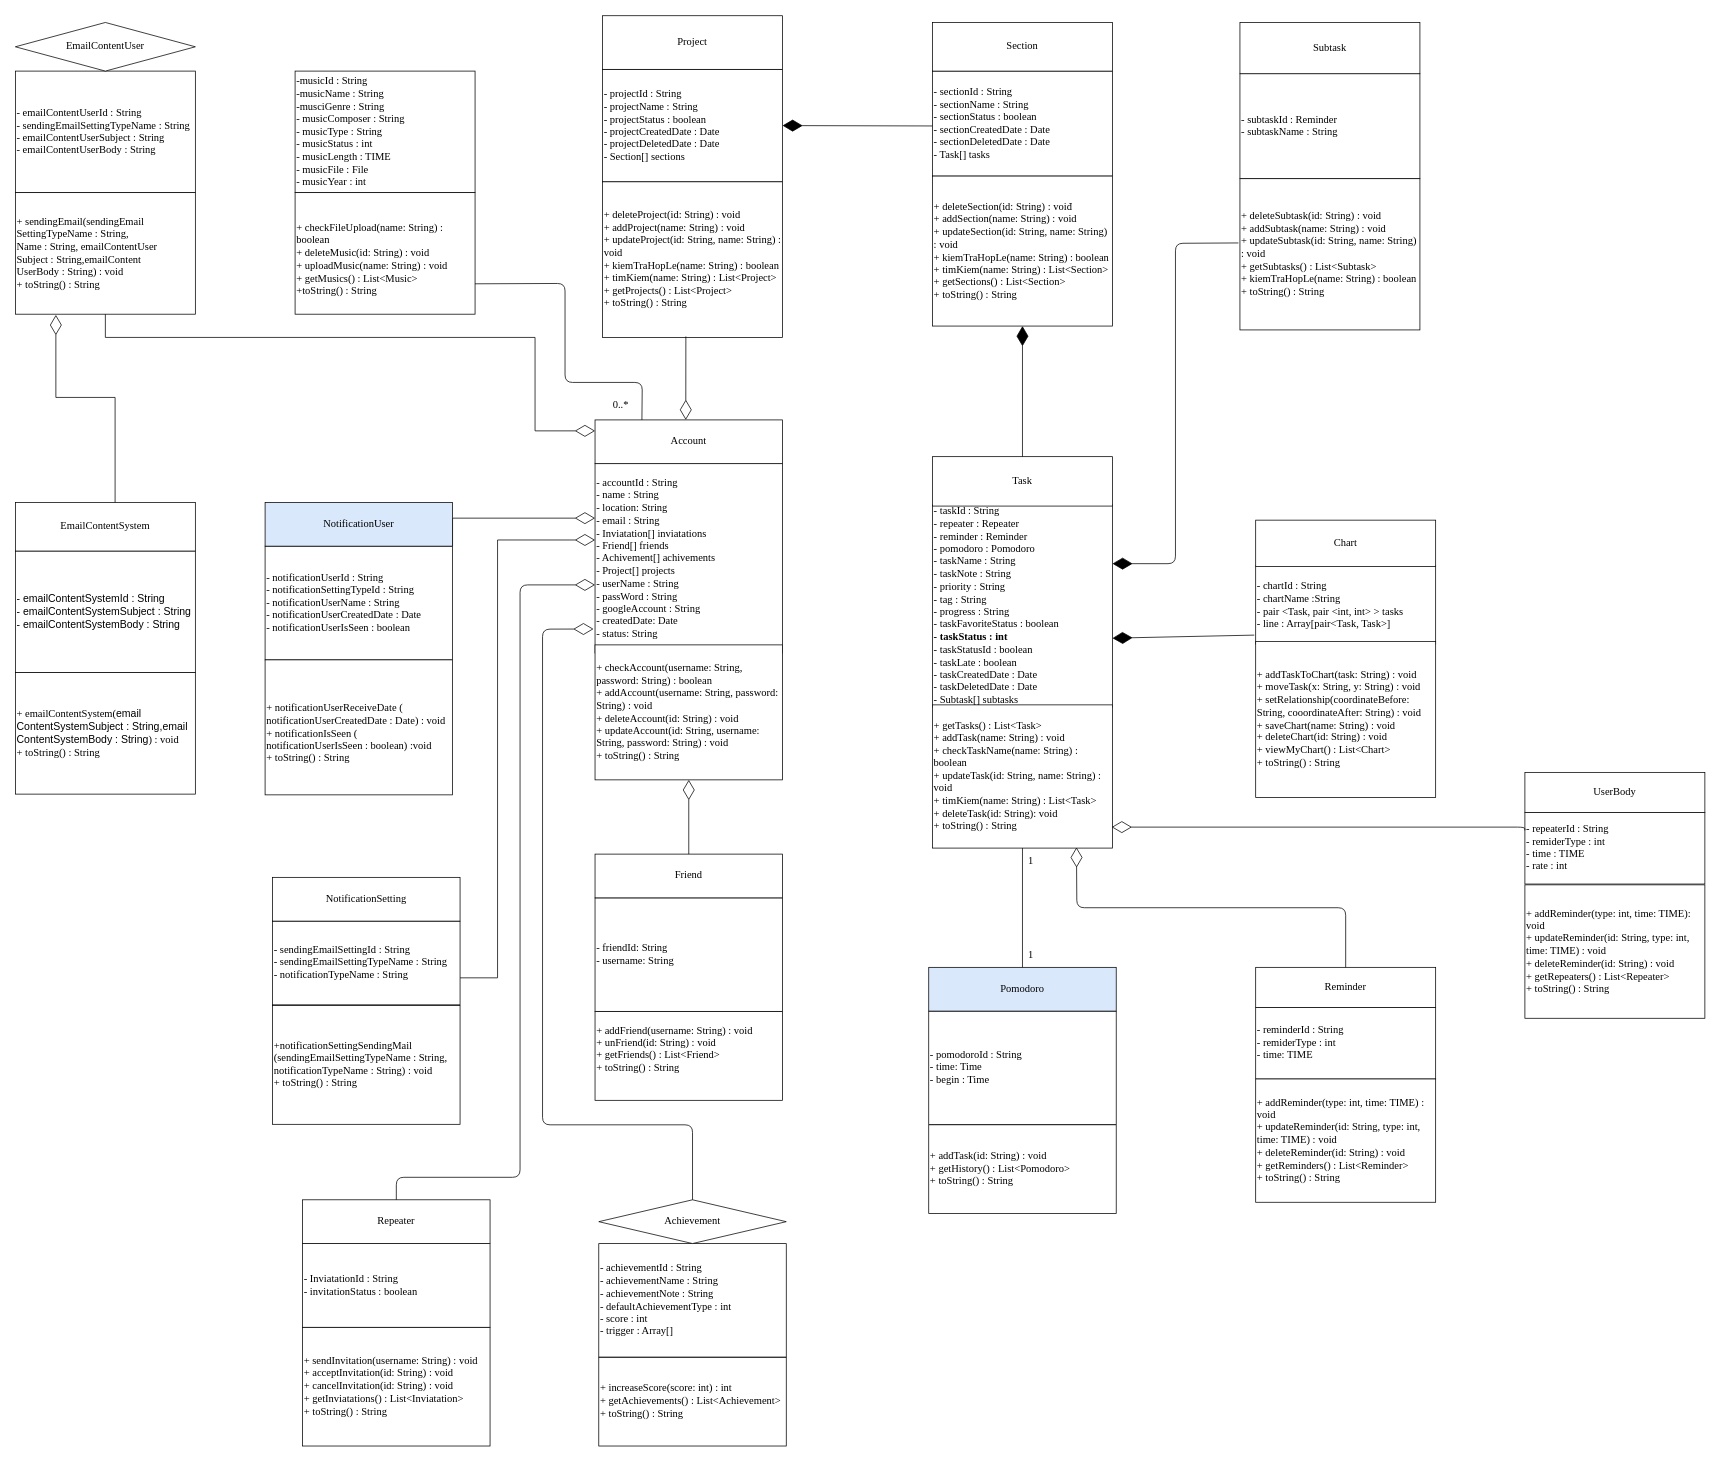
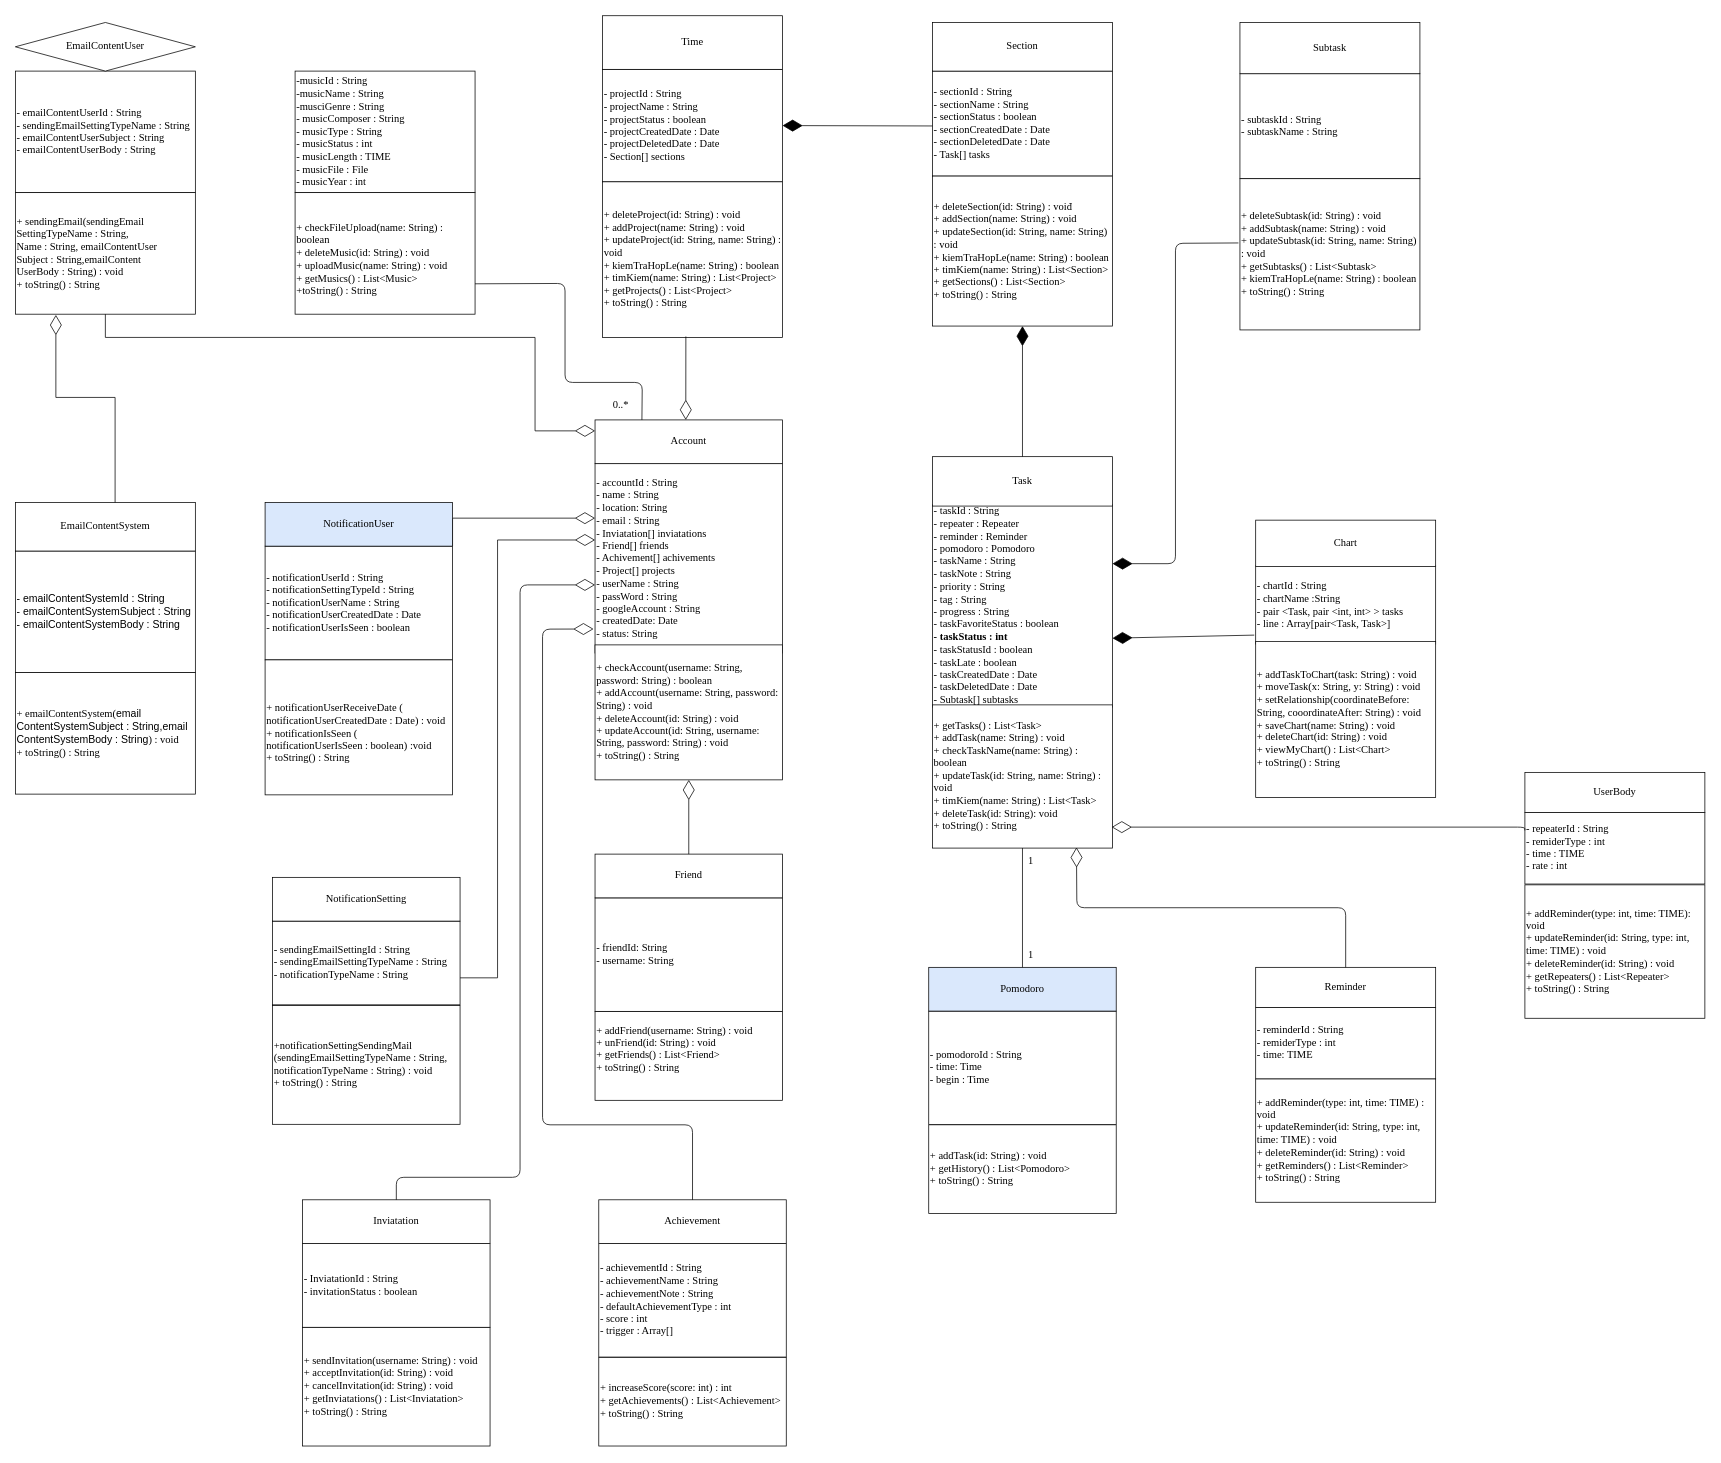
node "Project": label "Project" -> "Time"
node "- subtaskId : Reminder- subtaskName : String": label "- subtaskId : Reminder- subtaskName : String" -> "- subtaskId : String- subtaskName : String"
node "Repeater": label "Repeater" -> "Inviatation"
node "Achievement": shape diamond -> rectangle
